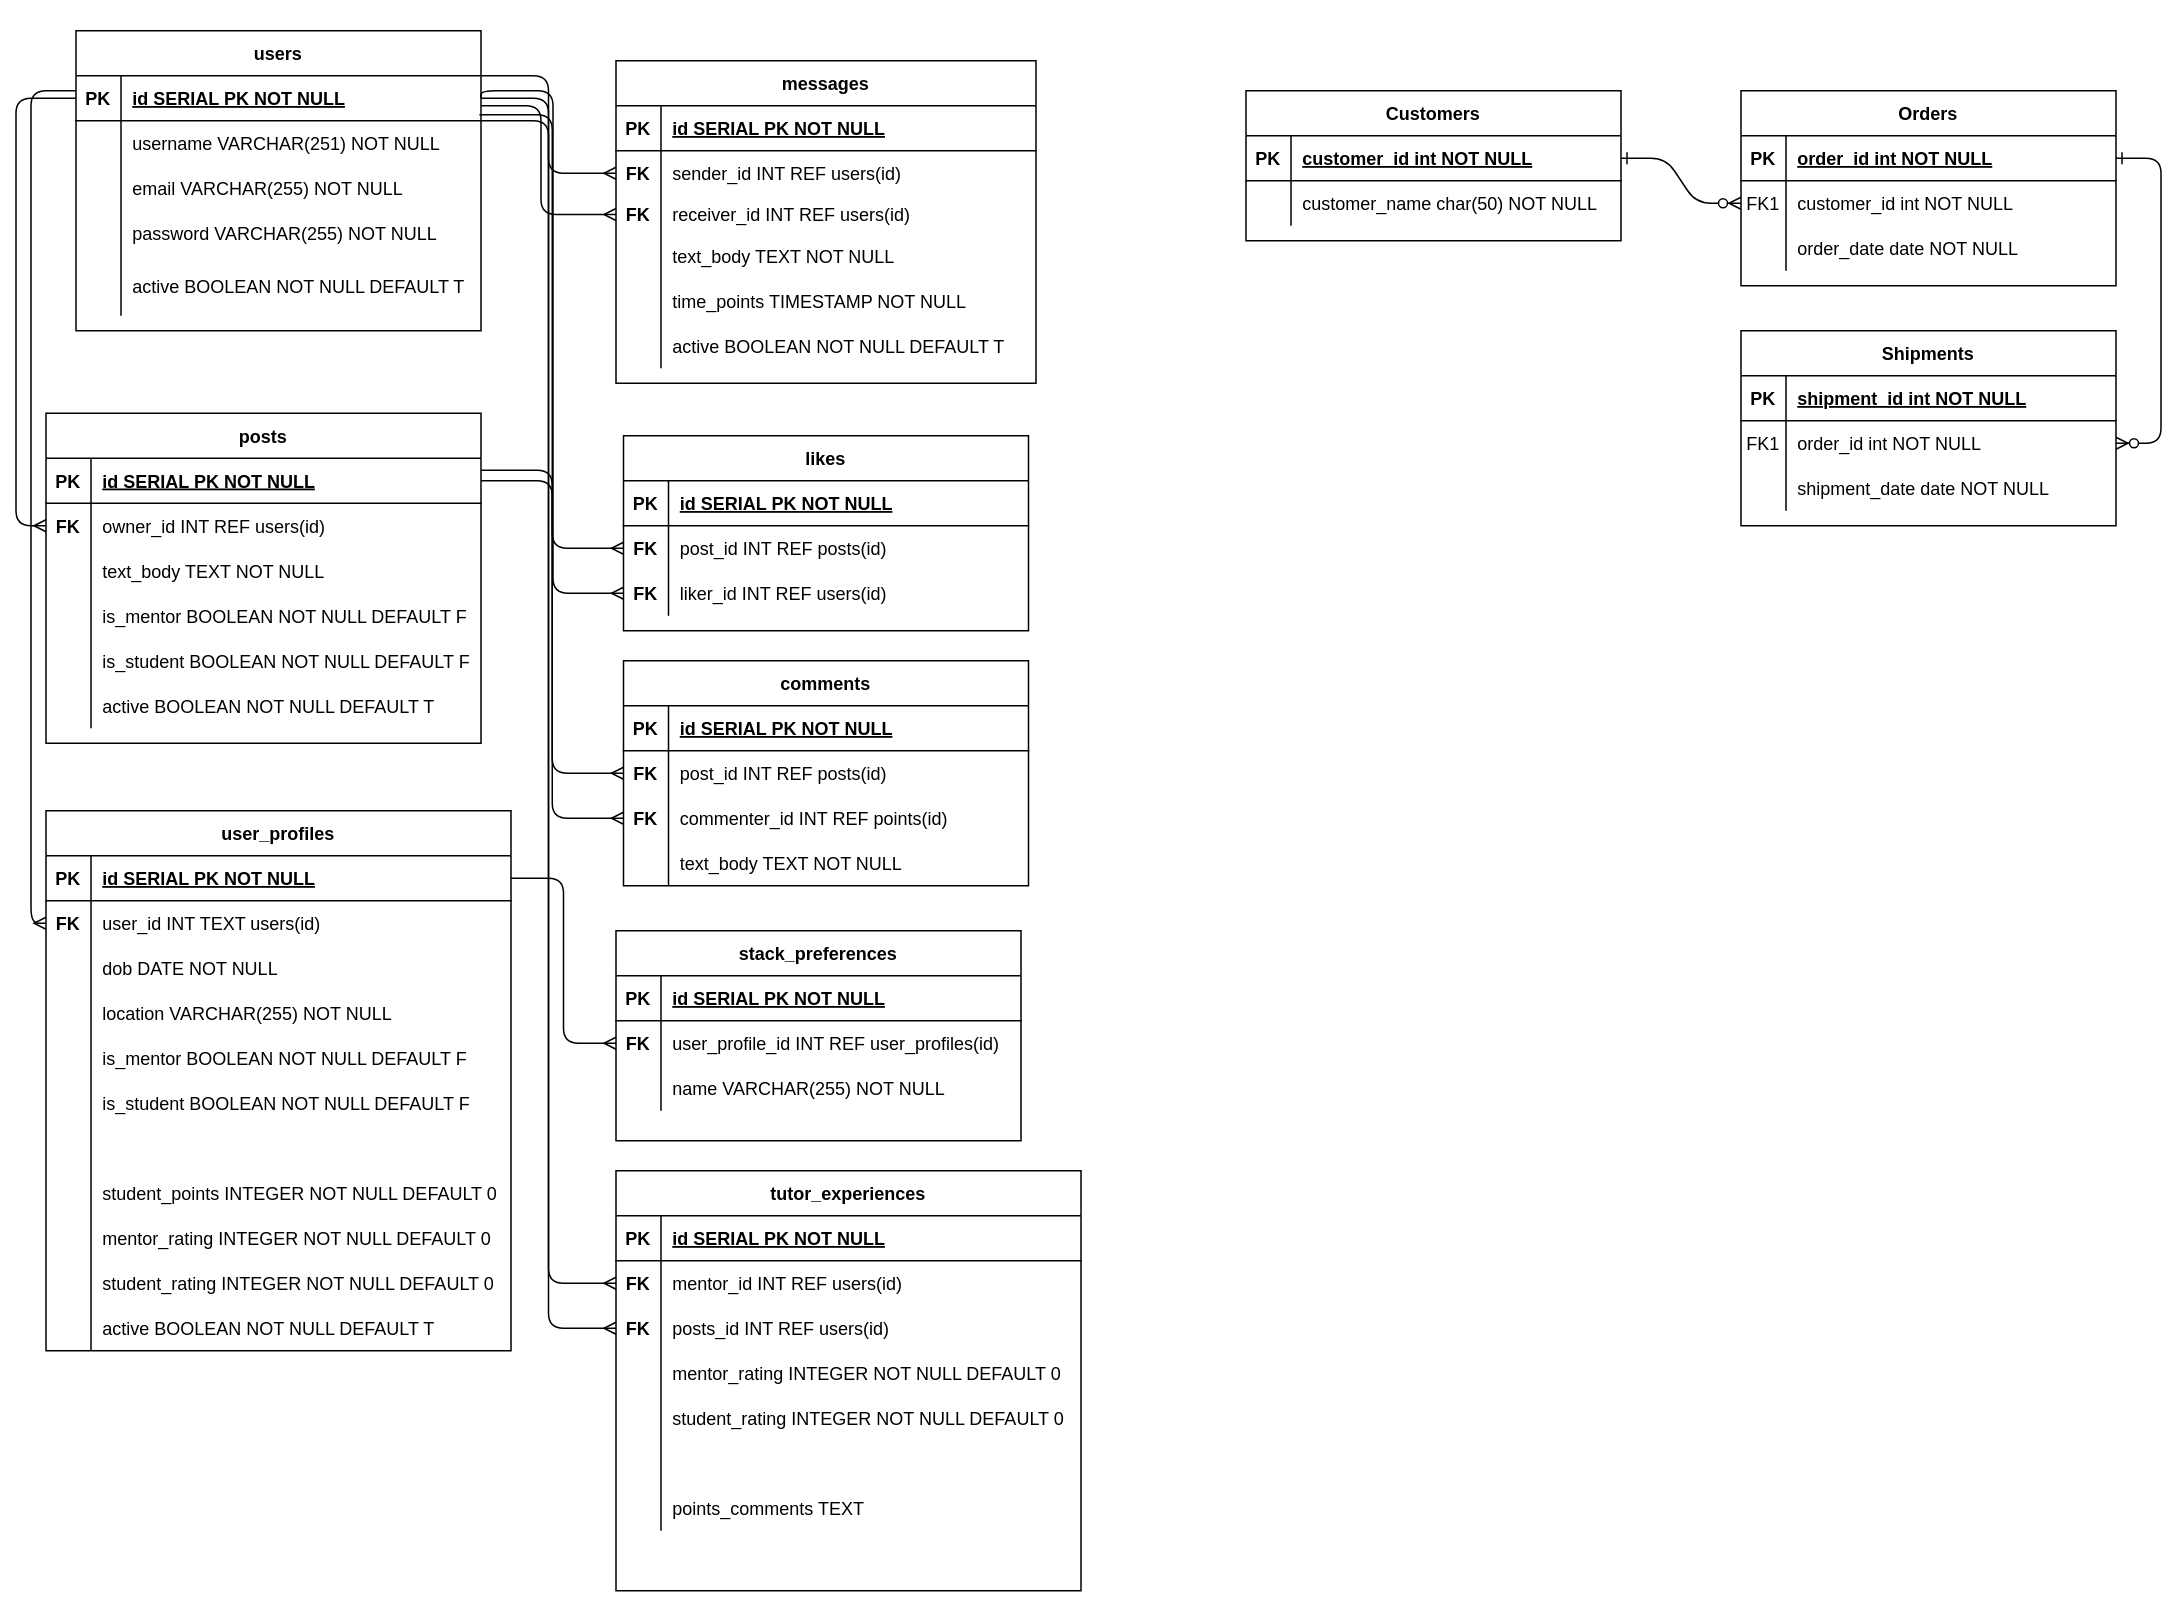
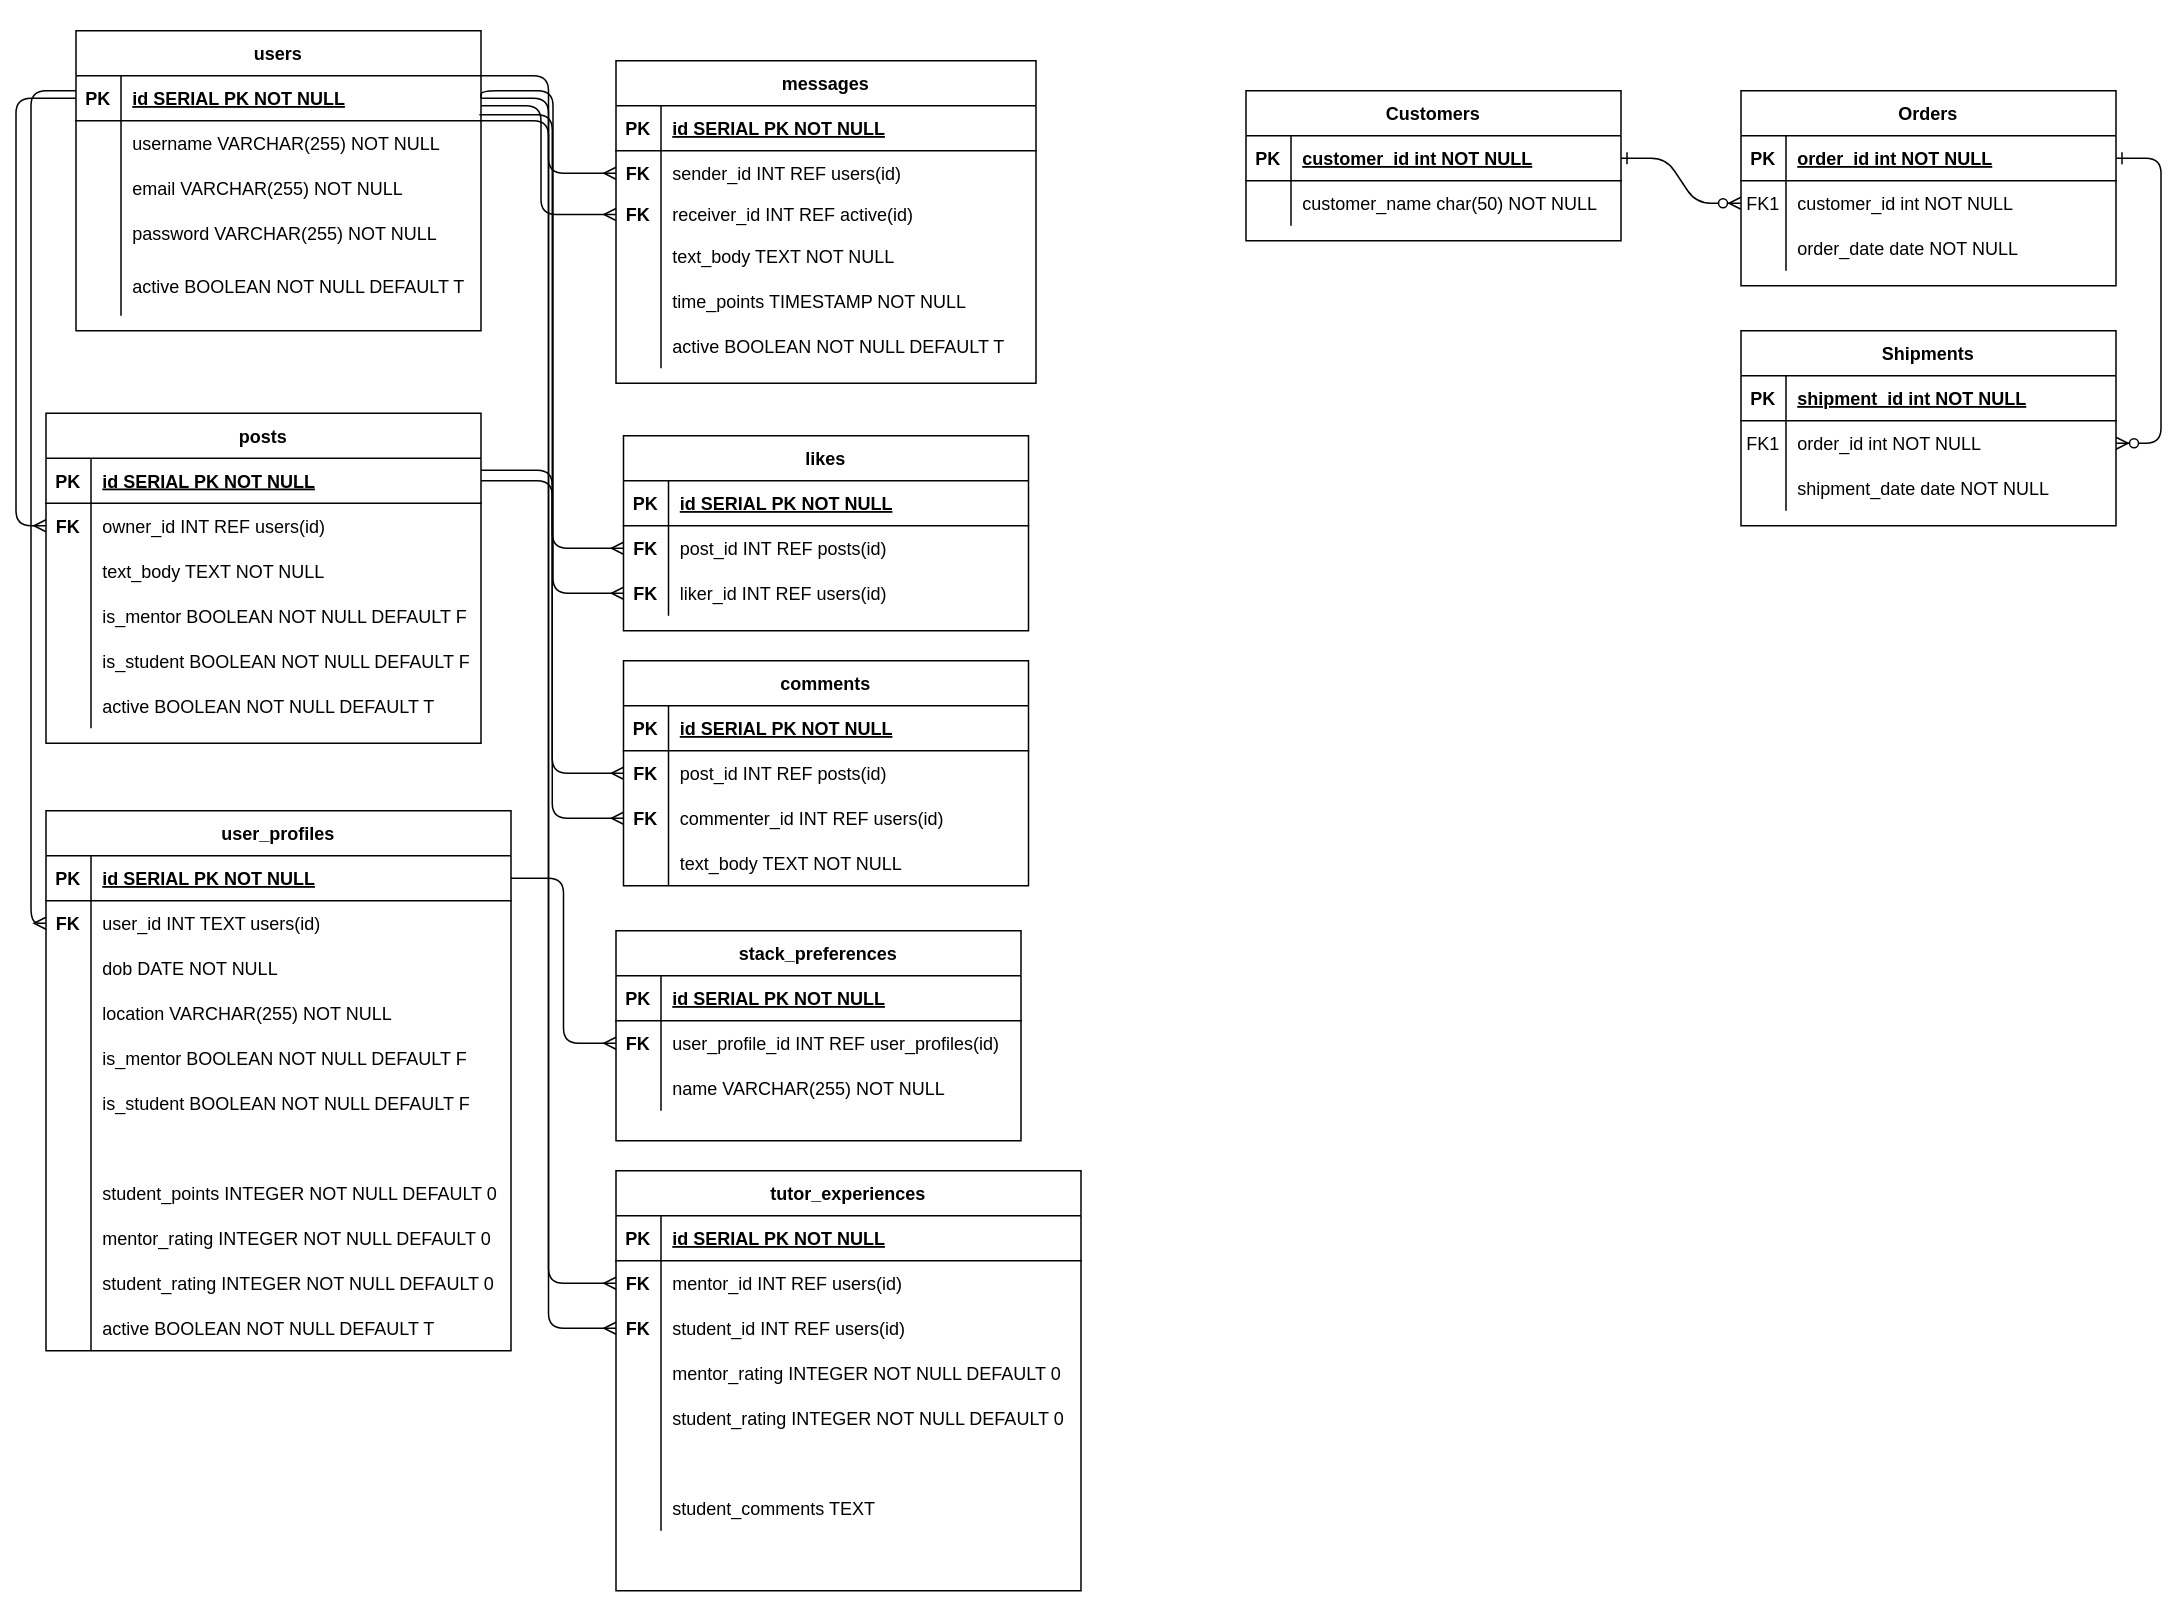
node "username VARCHAR(251) NOT NULL": label "username VARCHAR(251) NOT NULL" -> "username VARCHAR(255) NOT NULL"
node "receiver_id INT REF users(id)": label "receiver_id INT REF users(id)" -> "receiver_id INT REF active(id)"
node "commenter_id INT REF points(id)": label "commenter_id INT REF points(id)" -> "commenter_id INT REF users(id)"
node "posts_id INT REF users(id)": label "posts_id INT REF users(id)" -> "student_id INT REF users(id)"
node "points_comments TEXT": label "points_comments TEXT" -> "student_comments TEXT"
